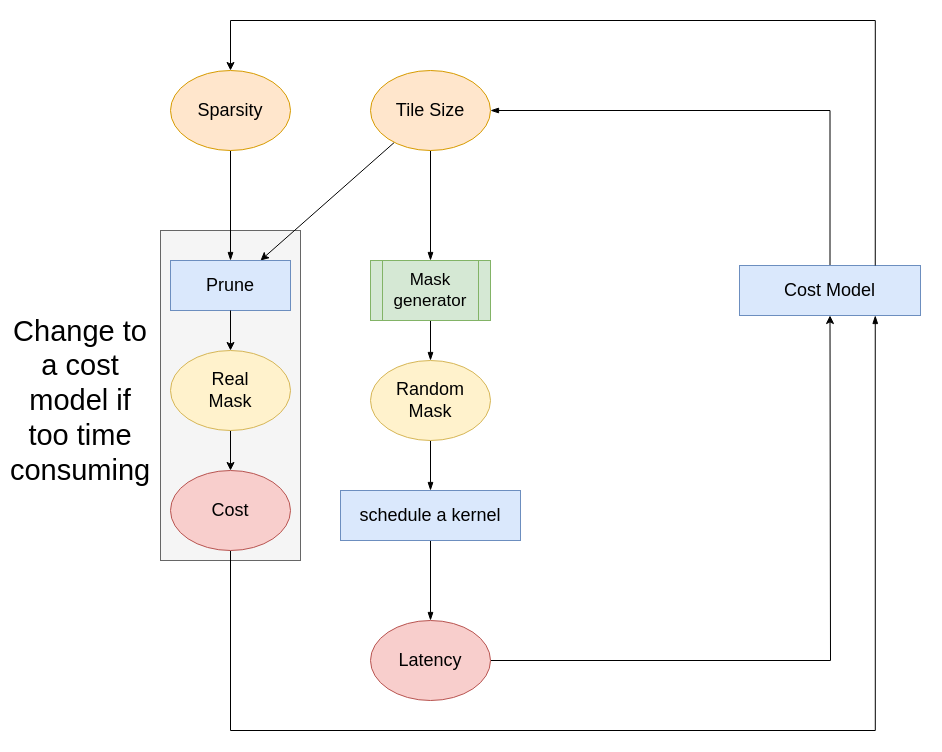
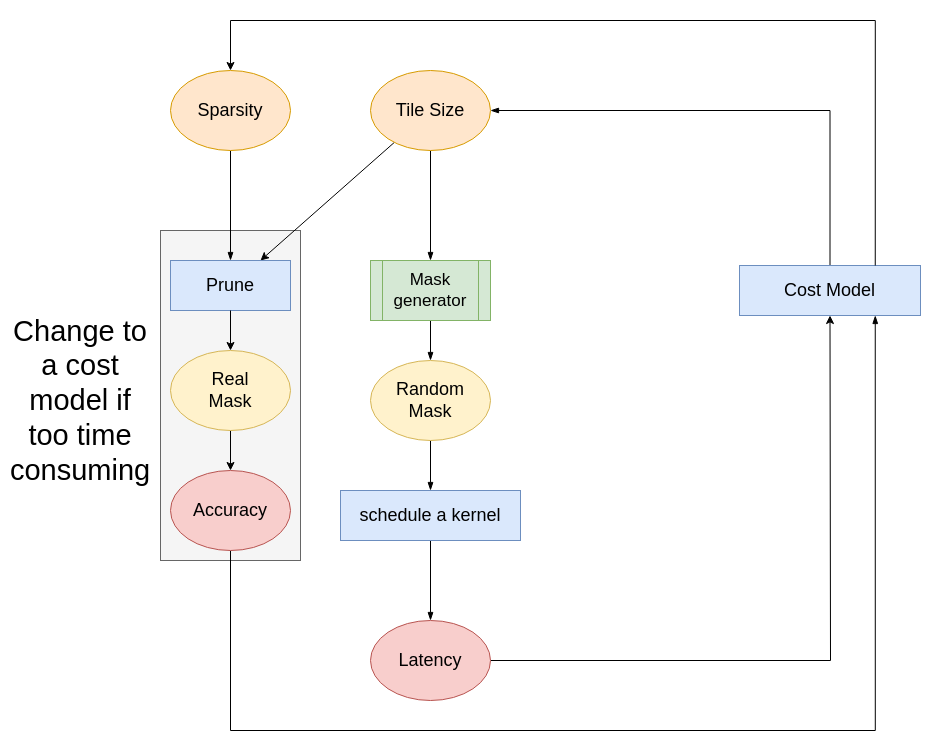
node "Cost": label "Cost" -> "Accuracy"
